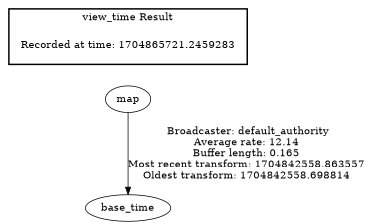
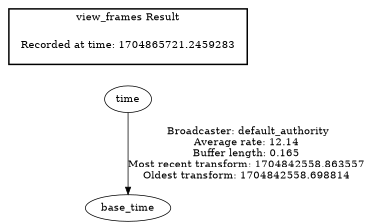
cluster "view_time Result": label "view_time Result" -> "view_frames Result"
node "map": label "map" -> "time"
